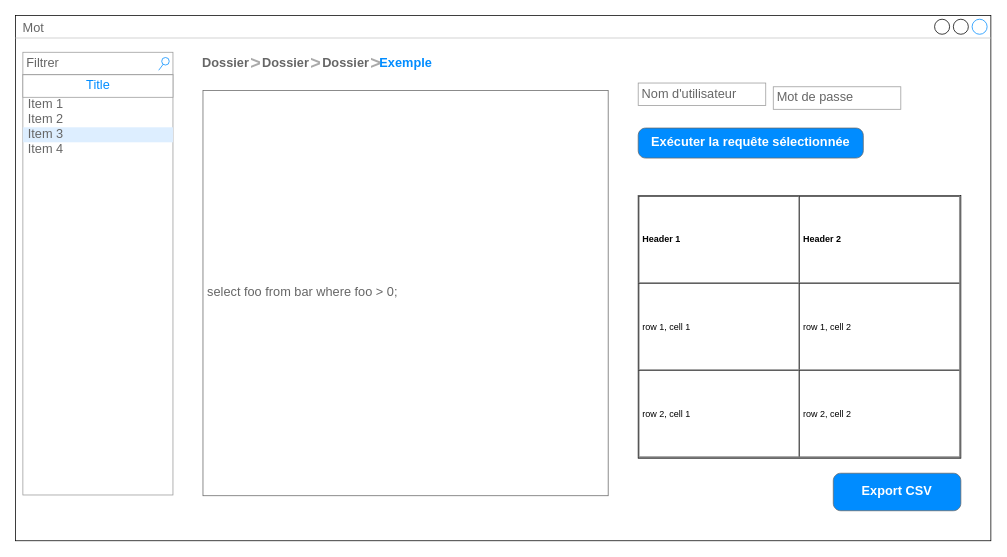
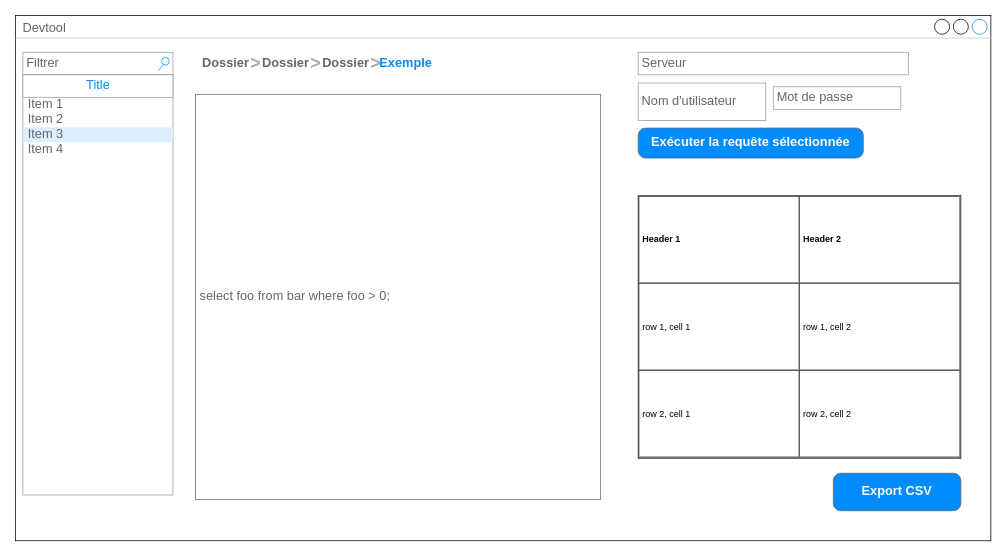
node "Mot": label "Mot" -> "Devtool"
node "Serveur": added
node "Nom d'utilisateur": size 128x23 -> 128x38
node "select foo from bar where foo > 0;": moved (405, 293) -> (398, 297)
